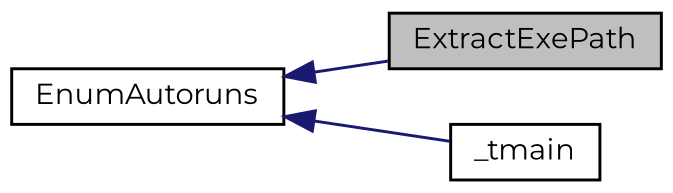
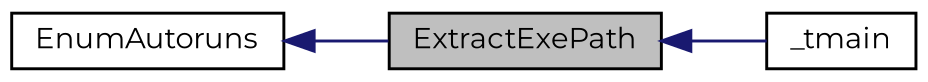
edge "_tmain" -> "EnumAutoruns": now "_tmain" -> "ExtractExePath"
